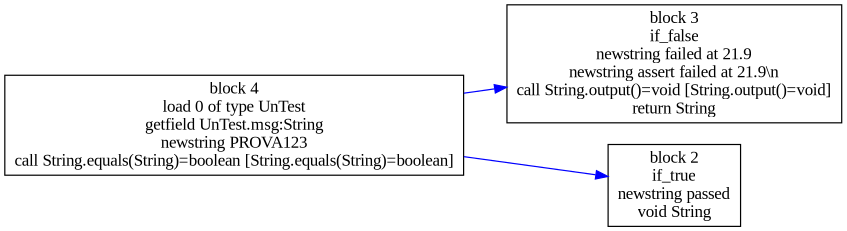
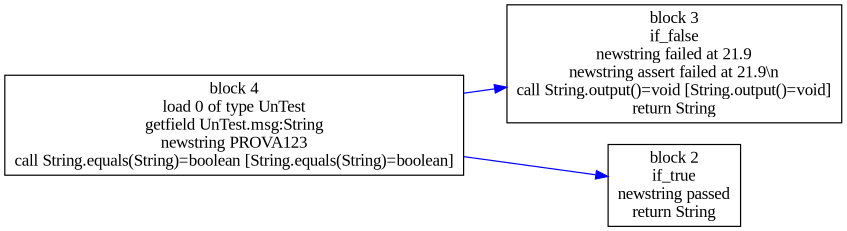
node "block 2 if_true newstring passed void String": label "block 2 if_true newstring passed void String" -> "block 2 if_true newstring passed return String"
